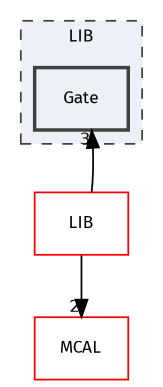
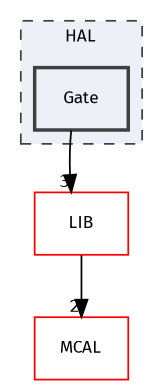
cluster "LIB": label "LIB" -> "HAL"
edge "LIB" -> "Gate": reversed
